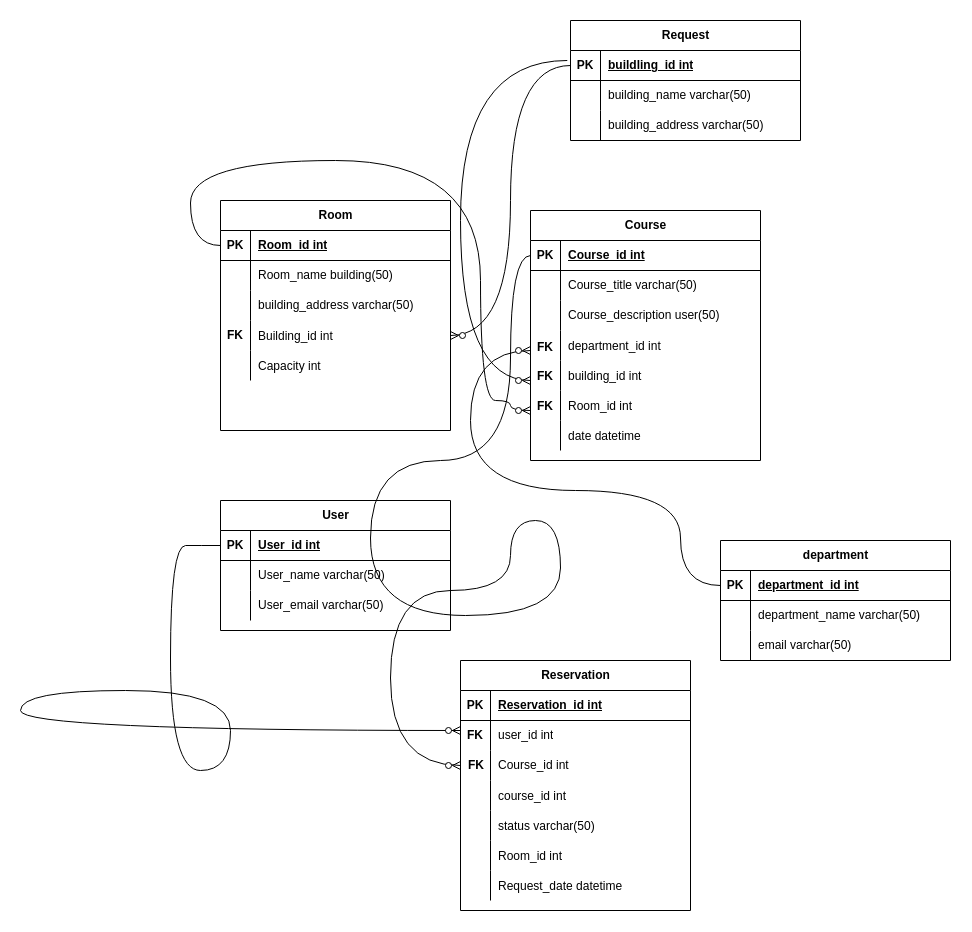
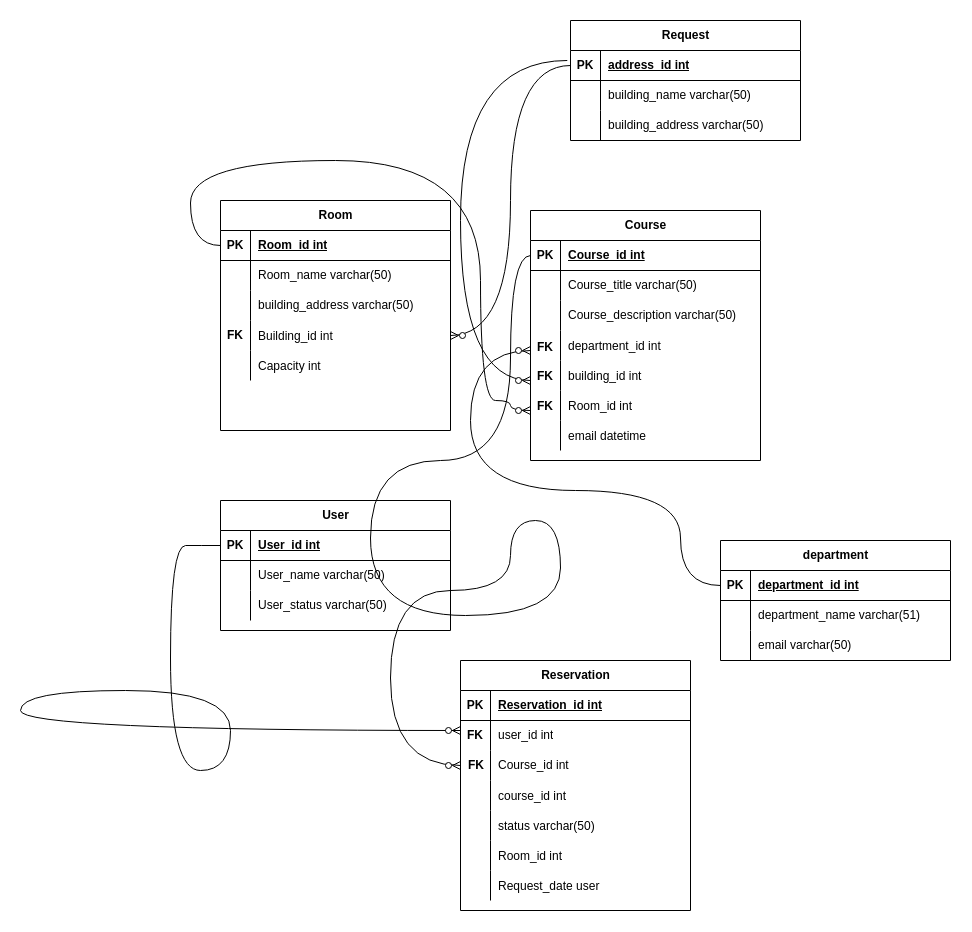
node "buildling_id int": label "buildling_id int" -> "address_id int"
node "Room_name building(50)": label "Room_name building(50)" -> "Room_name varchar(50)"
node "Course_description user(50)": label "Course_description user(50)" -> "Course_description varchar(50)"
node "date datetime": label "date datetime" -> "email datetime"
node "User_email varchar(50)": label "User_email varchar(50)" -> "User_status varchar(50)"
node "department_name varchar(50)": label "department_name varchar(50)" -> "department_name varchar(51)"
node "Request_date datetime": label "Request_date datetime" -> "Request_date user"
